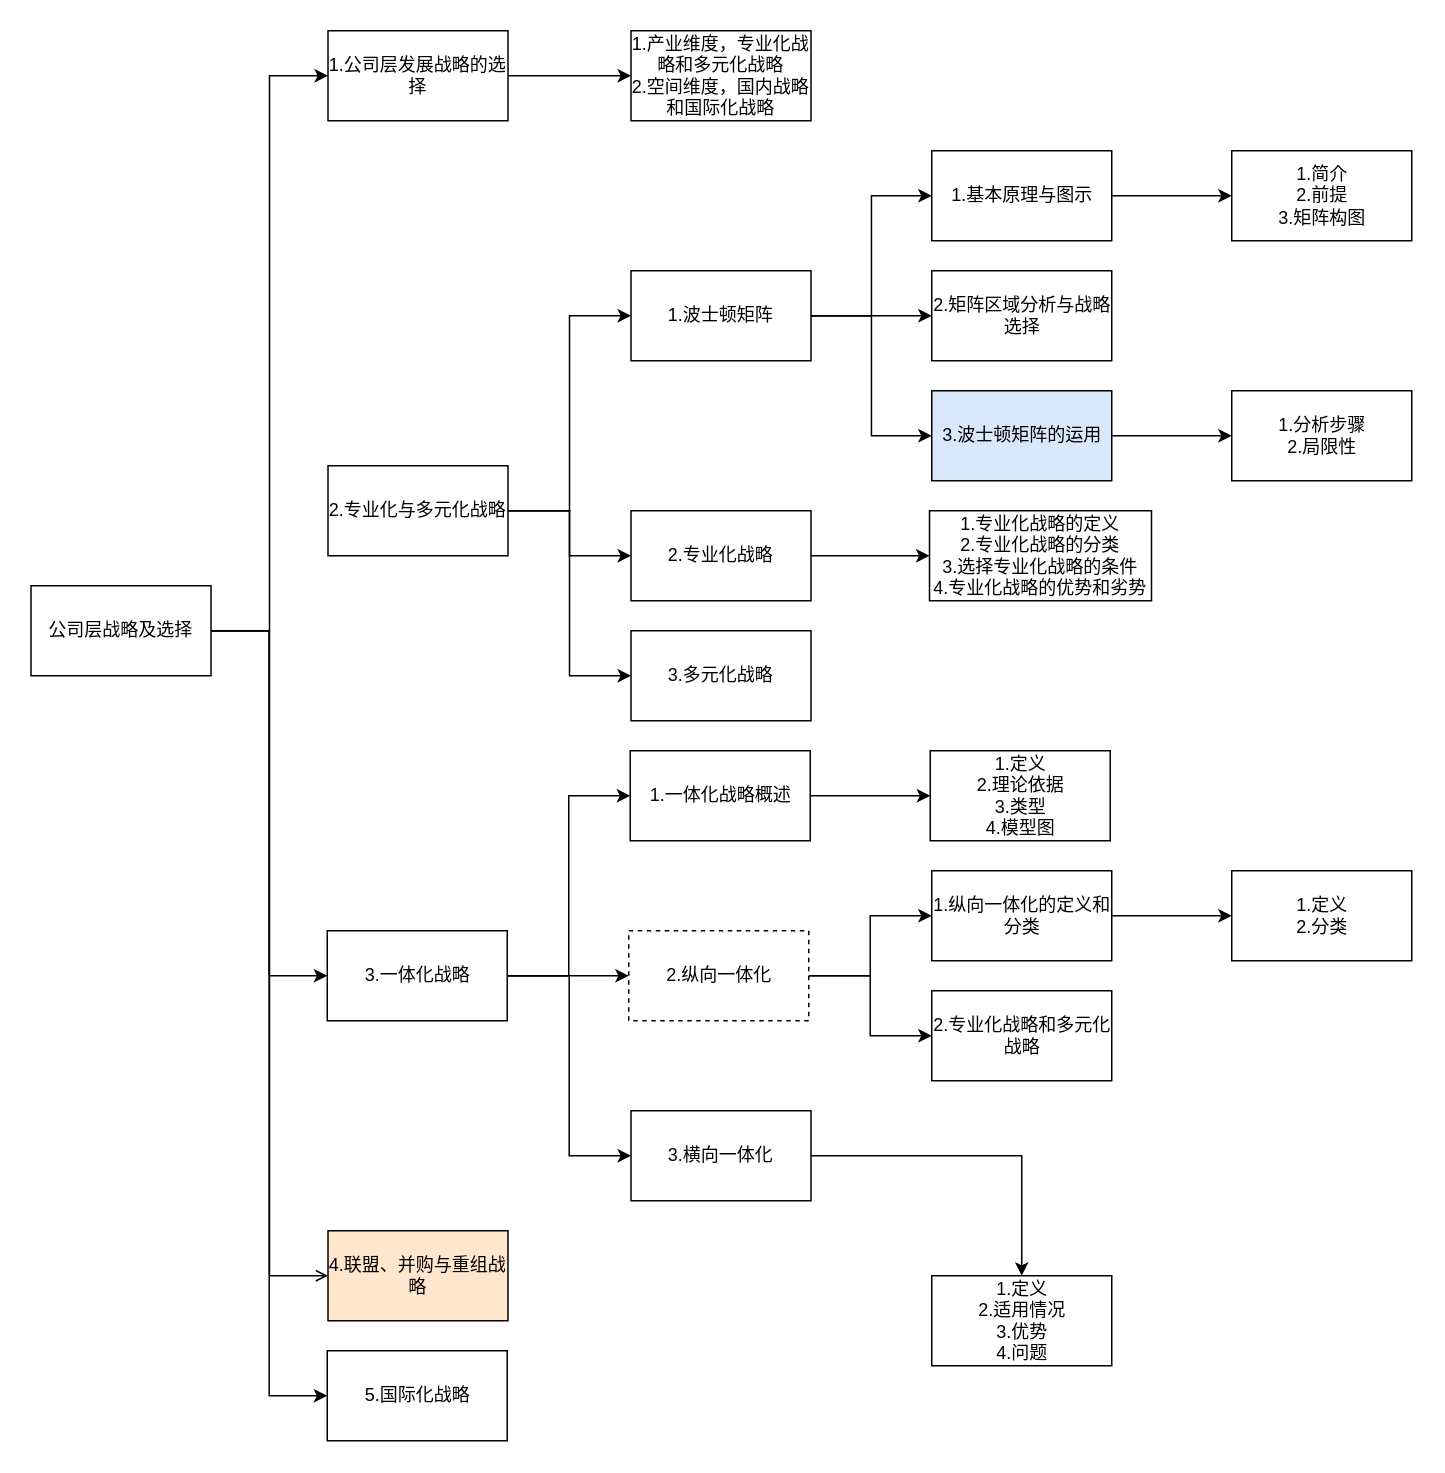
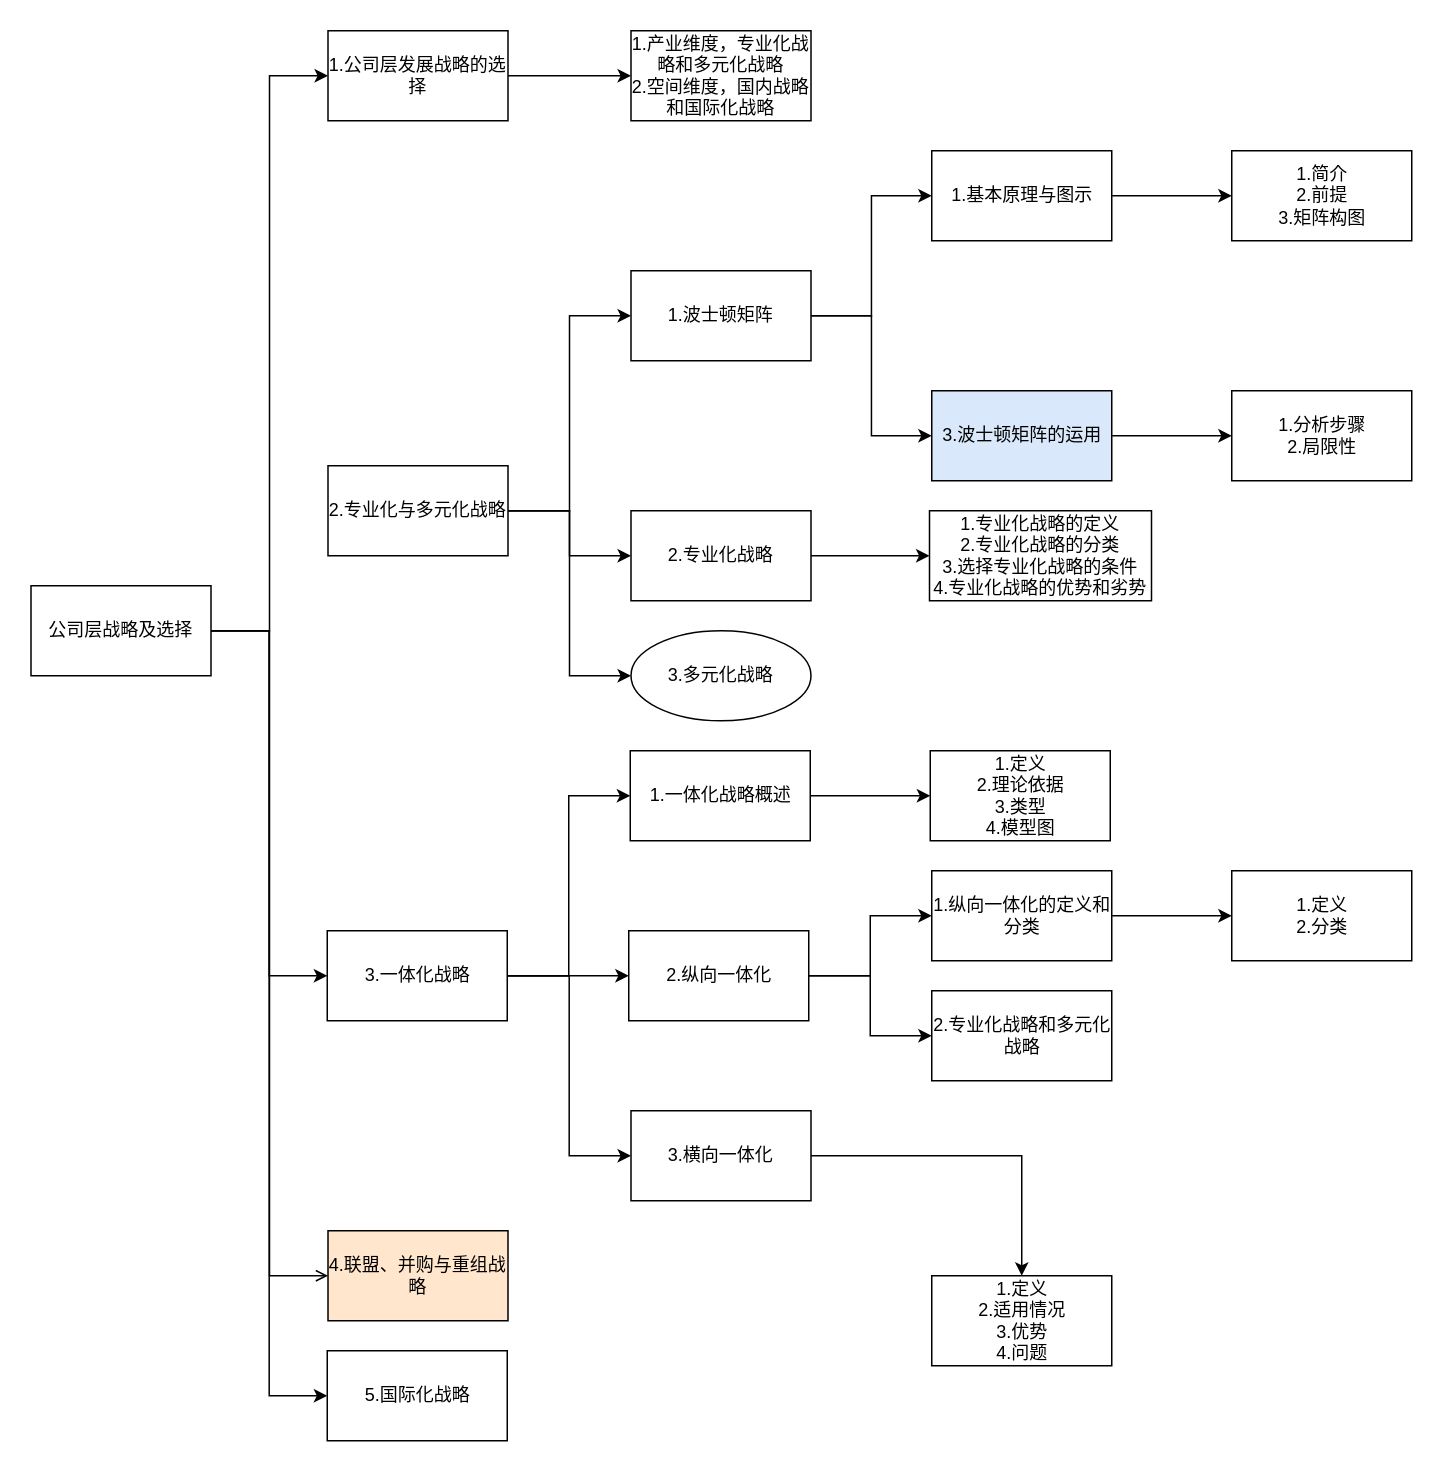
edge "1.波士顿矩阵" -> "2.矩阵区域分析与战略选择": removed
node "2.矩阵区域分析与战略选择": removed
node "3.多元化战略": shape rectangle -> ellipse
node "2.纵向一体化": style dashed -> solid
